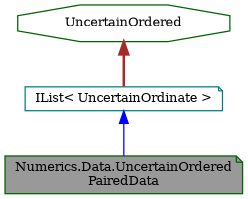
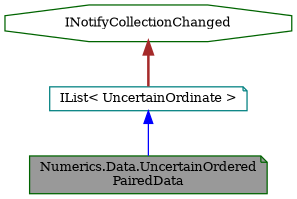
node "UncertainOrdered": label "UncertainOrdered" -> "INotifyCollectionChanged"
